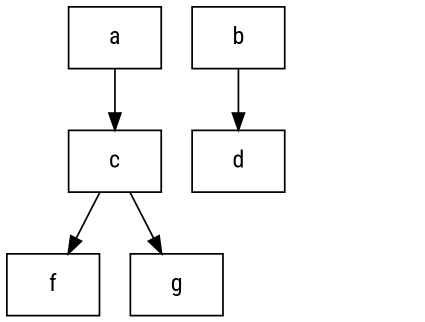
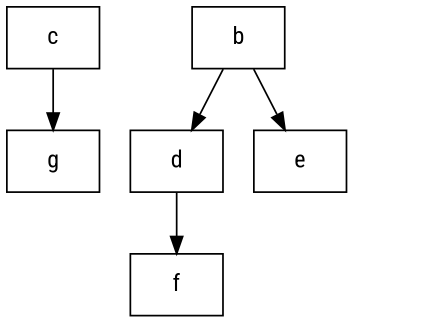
node "a": removed
node "e": added
edge "c" -> "f": now "d" -> "f"
